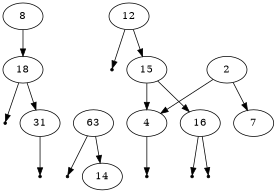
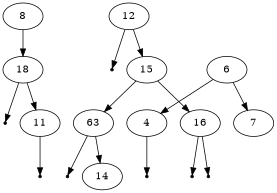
node "2": label "2" -> "6"
edge "15" -> "4": now "15" -> "63"
node "31": label "31" -> "11"
